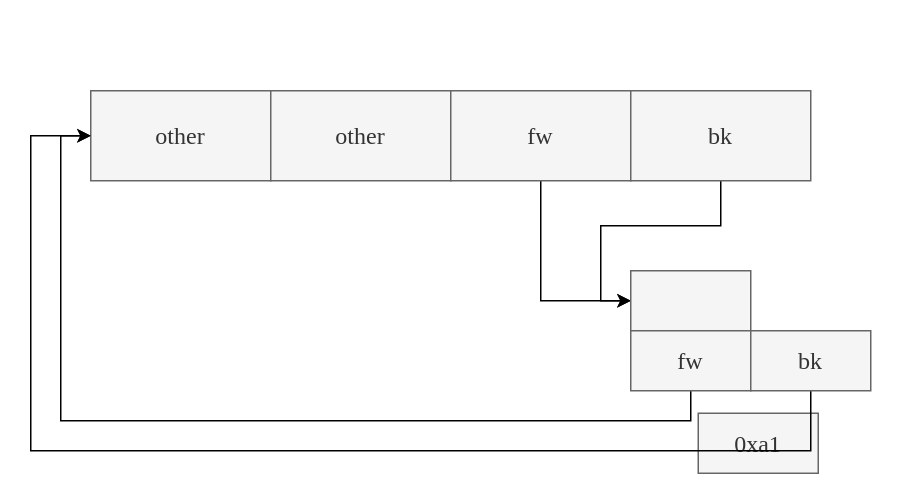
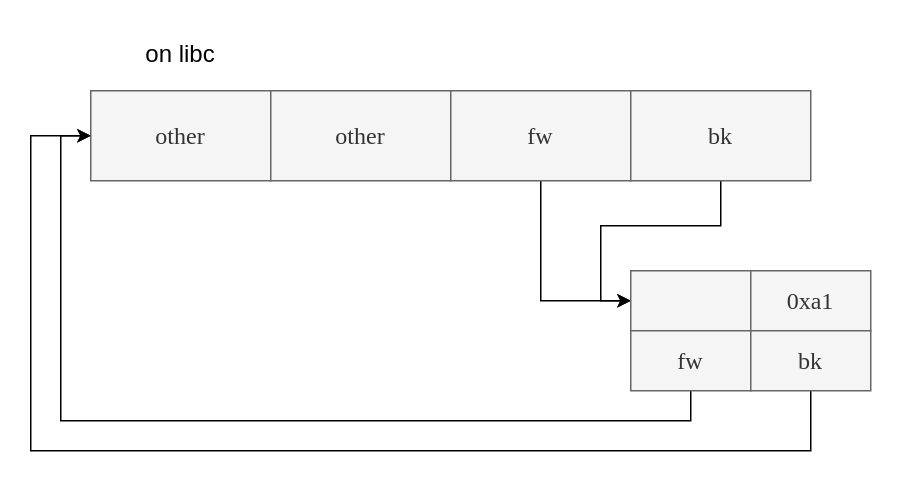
node "on libc": added
node "0xa1": moved (758, 443) -> (811, 301)
